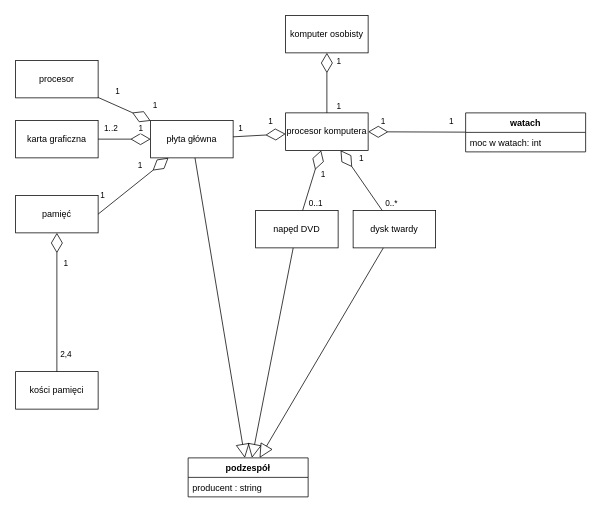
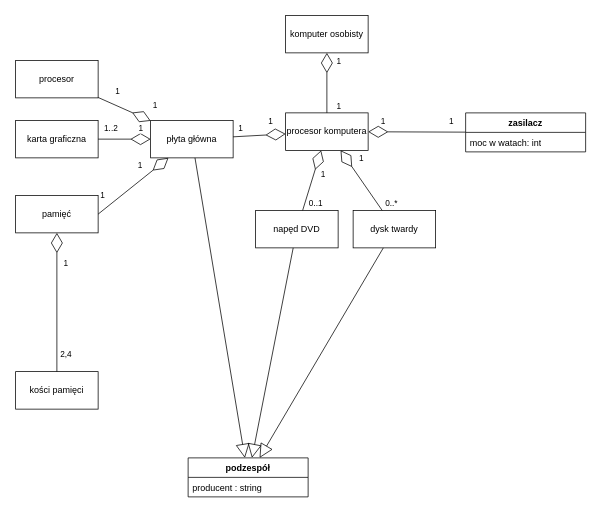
node "watach": label "watach" -> "zasilacz"
